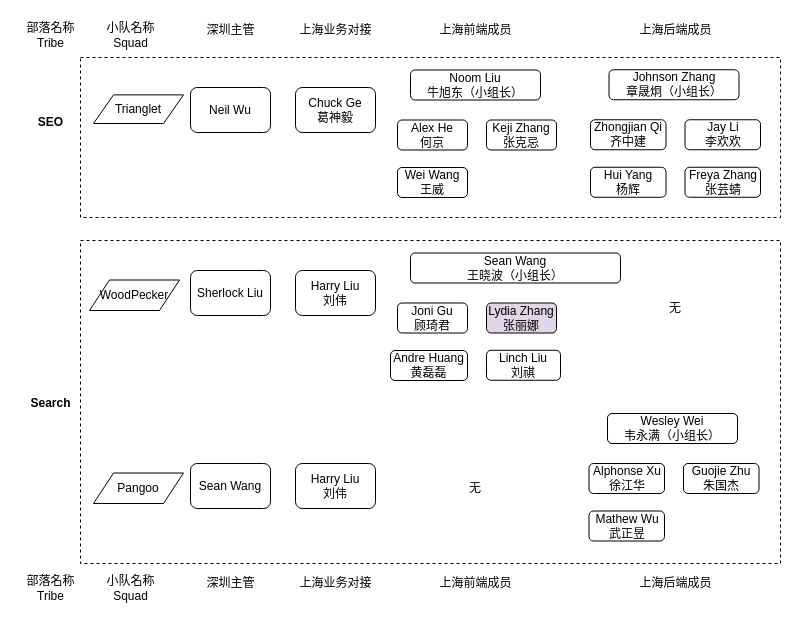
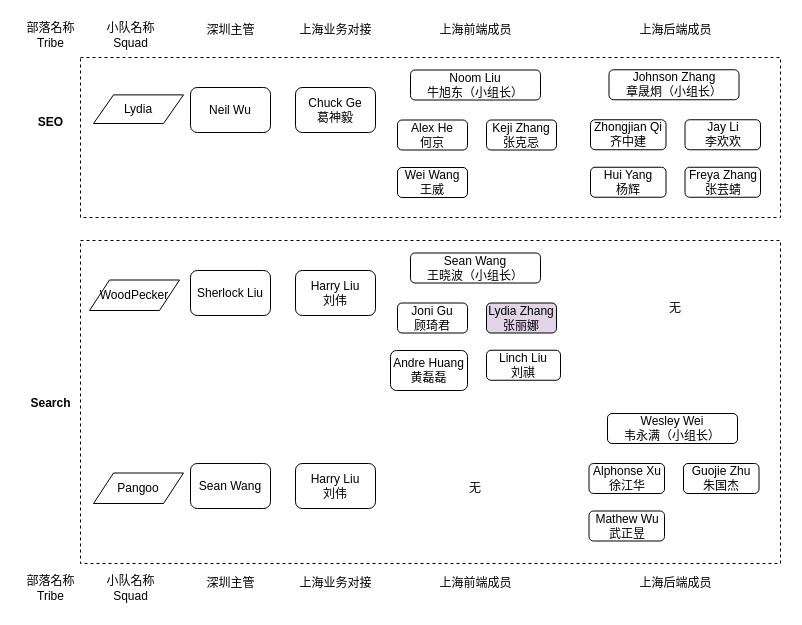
node "Trianglet": label "Trianglet" -> "Lydia"
node "Sean Wang 王晓波（小组长）": size 210x30 -> 130x30
node "Andre Huang 黄磊磊": size 77x30 -> 77x40
